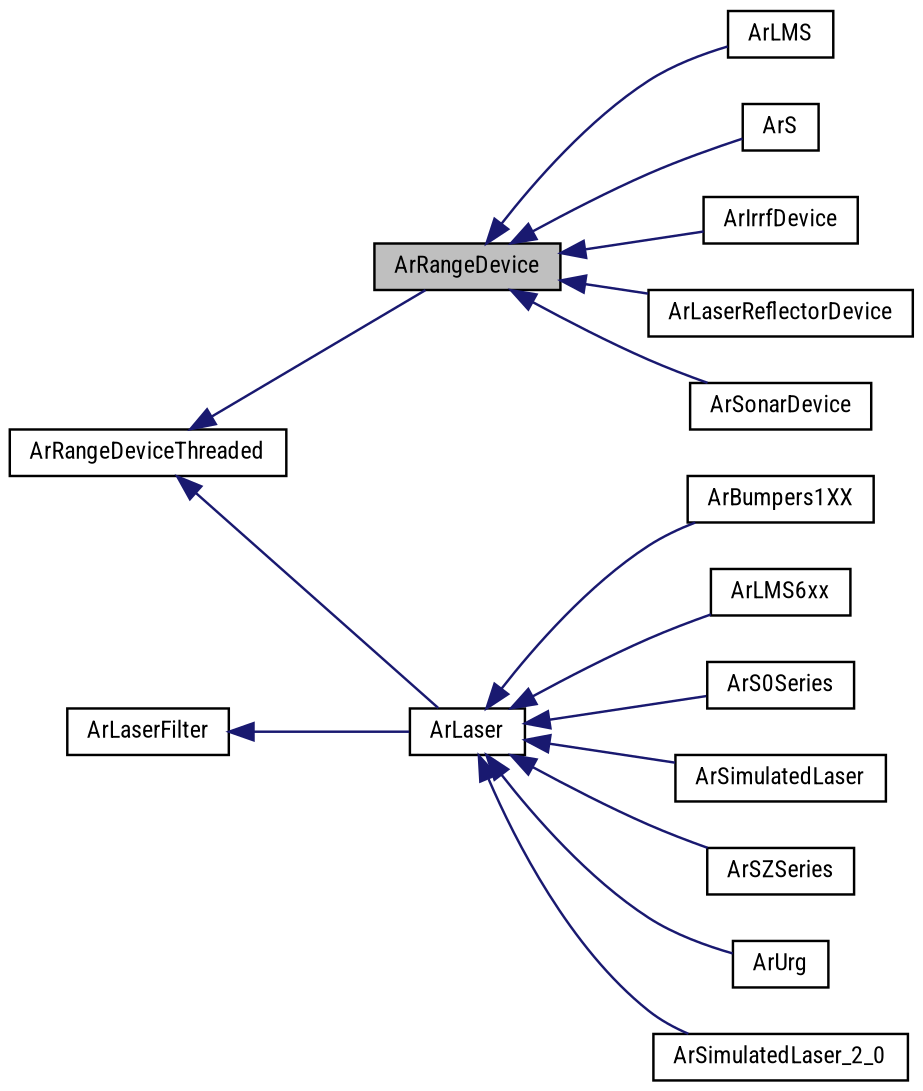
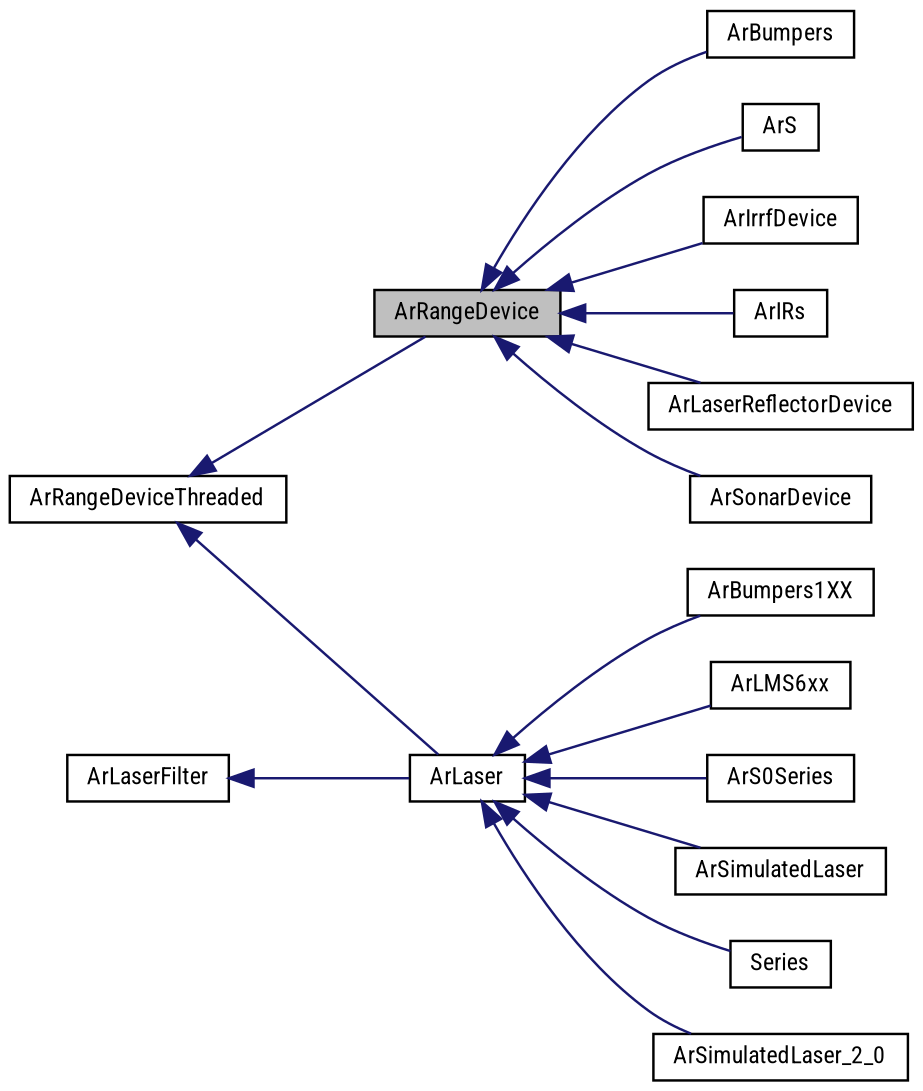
node "ArLMS": label "ArLMS" -> "ArBumpers"
node "ArIRs": added
node "ArSZSeries": removed
node "ArUrg": label "ArUrg" -> "Series"
